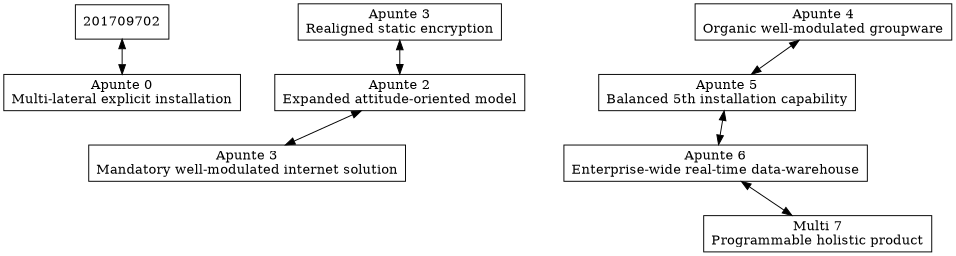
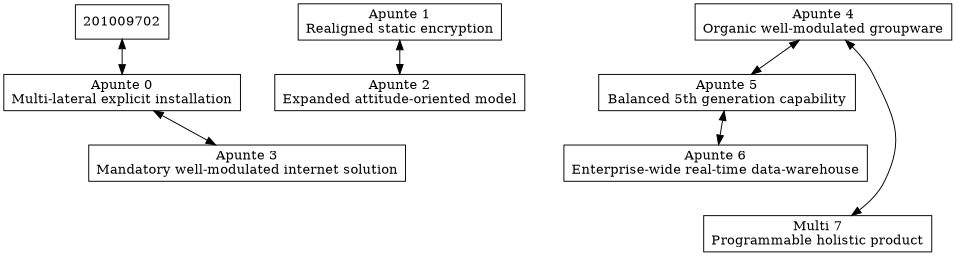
node "201709702": label "201709702" -> "201009702"
node "Apunte 3 Realigned static encryption": label "Apunte 3 Realigned static encryption" -> "Apunte 1 Realigned static encryption"
node "Apunte 5 Balanced 5th installation capability": label "Apunte 5 Balanced 5th installation capability" -> "Apunte 5 Balanced 5th generation capability"
edge "Apunte 2 Expanded attitude-oriented model" -- "Apunte 3 Mandatory well-modulated internet solution": now "Apunte 0 Multi-lateral explicit installation" -- "Apunte 3 Mandatory well-modulated internet solution"
edge "Apunte 6 Enterprise-wide real-time data-warehouse" -- "Multi 7 Programmable holistic product": now "Apunte 4 Organic well-modulated groupware" -- "Multi 7 Programmable holistic product"
